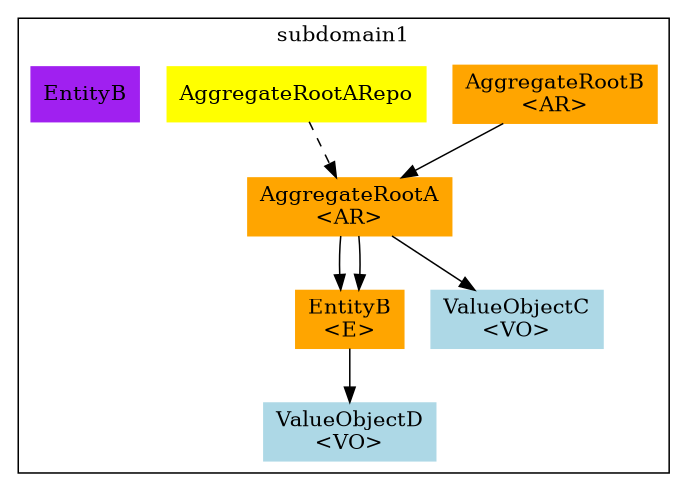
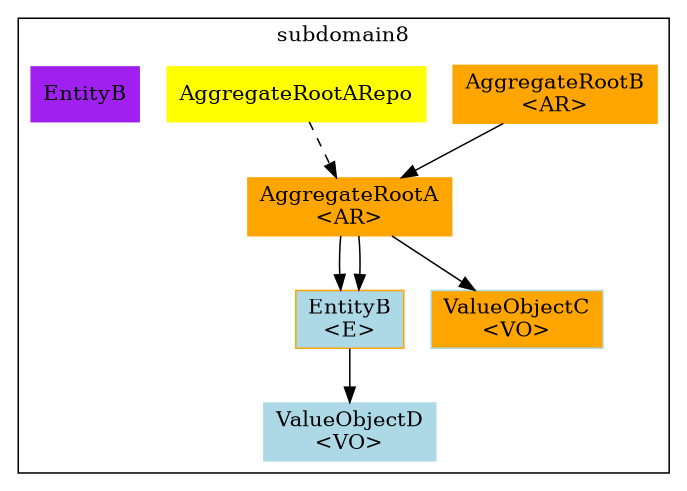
cluster "subdomain1": label "subdomain1" -> "subdomain8"
node "EntityB <E>": fillcolor orange -> lightblue
node "ValueObjectC <VO>": fillcolor lightblue -> orange
